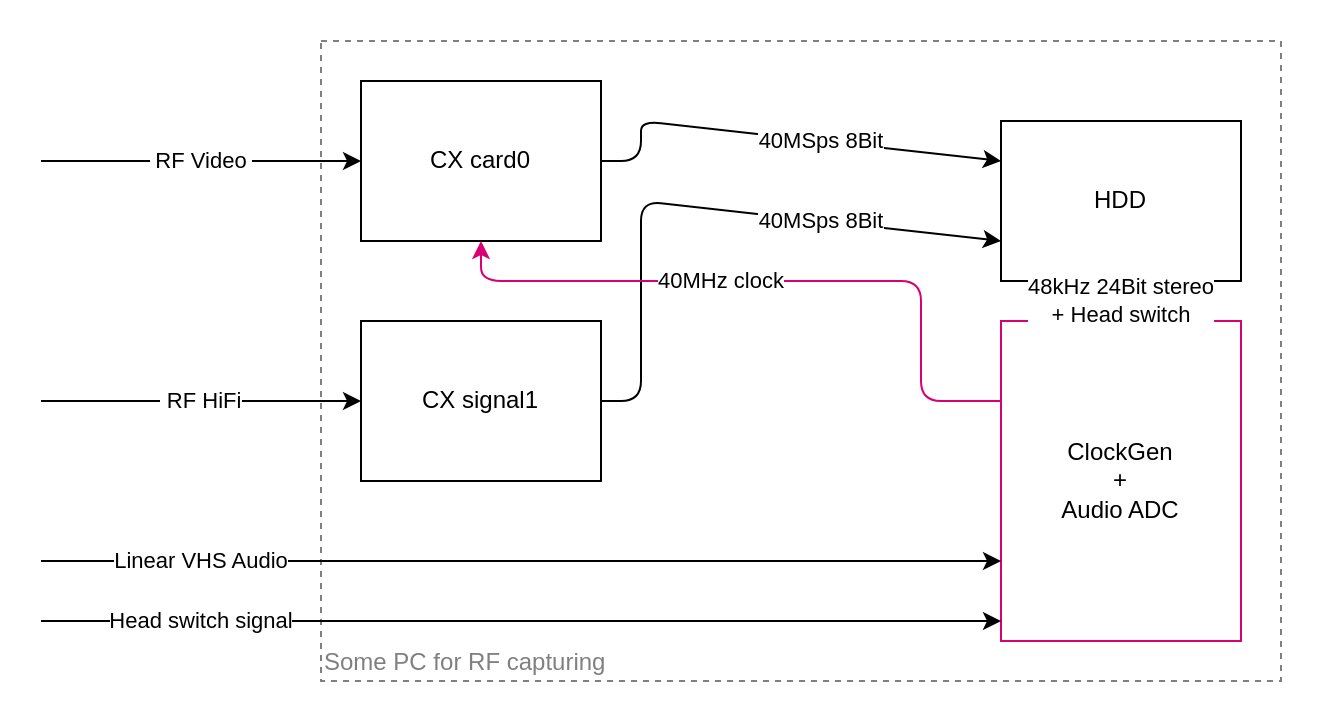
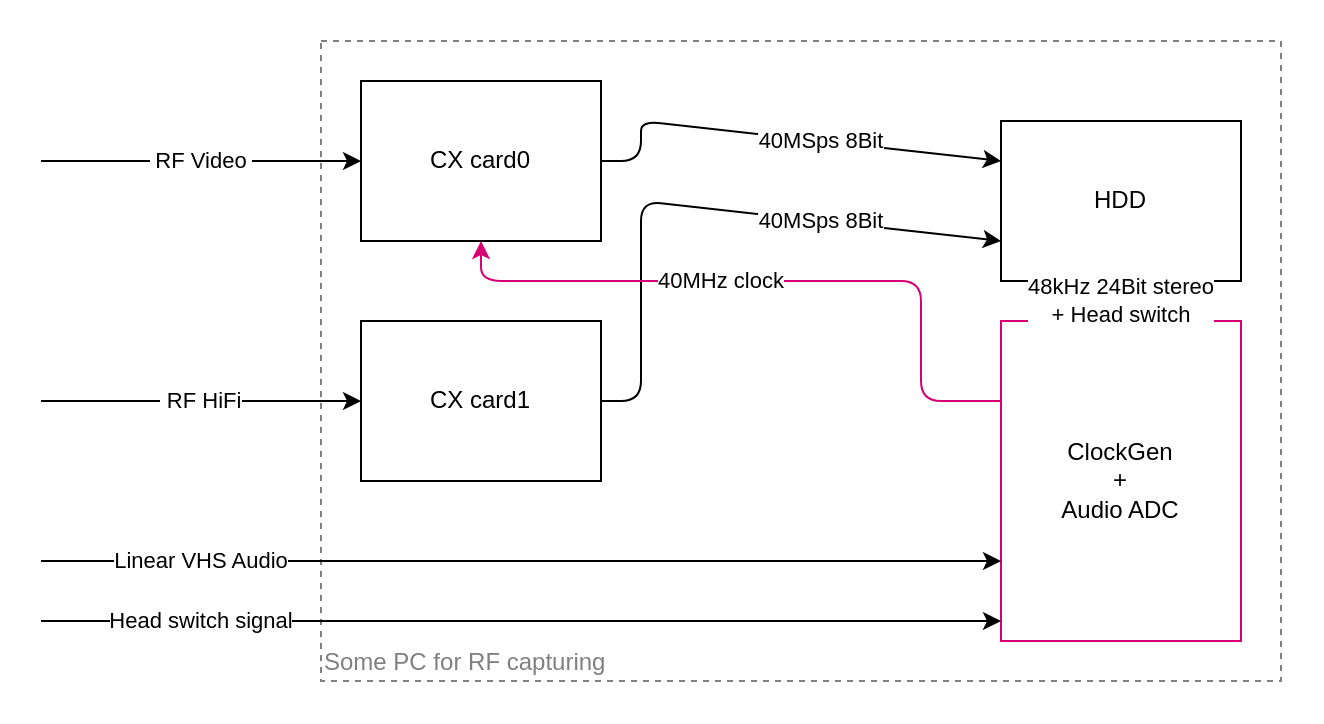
node "CX signal1": label "CX signal1" -> "CX card1"
